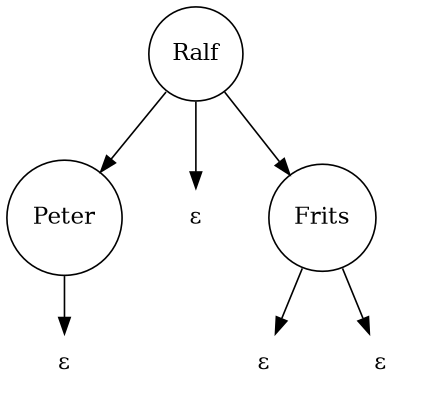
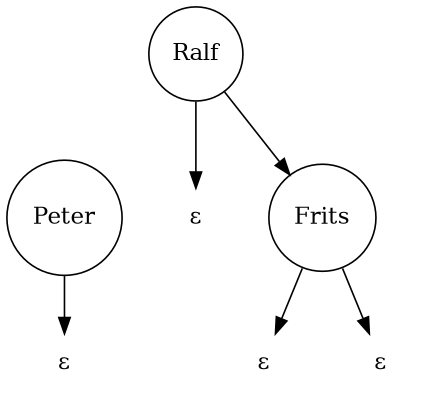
edge "Ralf" -> "Peter": removed
